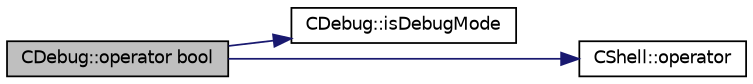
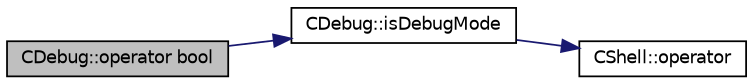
edge "CDebug::operator bool" -> "CShell::operator": now "CDebug::isDebugMode" -> "CShell::operator"
